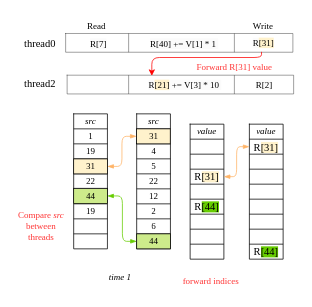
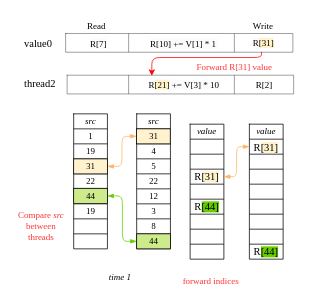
node "thread0": label "thread0" -> "value0"
node "R[40] += V[1] * 1": label "R[40] += V[1] * 1" -> "R[10] += V[1] * 1"
node "2": label "2" -> "3"
node "6": label "6" -> "8"
